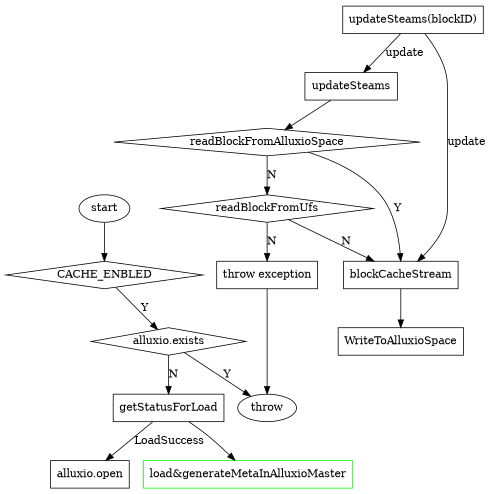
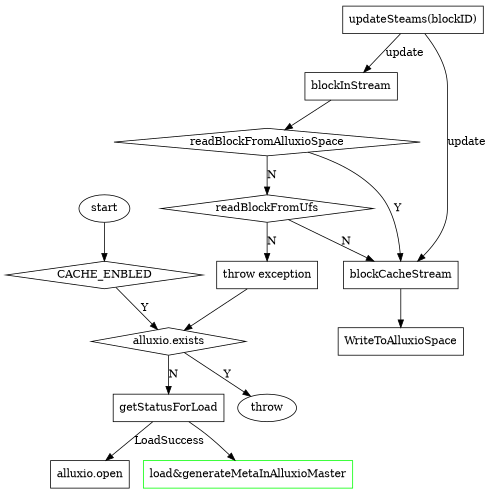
node "updateSteams": label "updateSteams" -> "blockInStream"
edge "throw exception" -> "throw": now "throw exception" -> "alluxio.exists"
